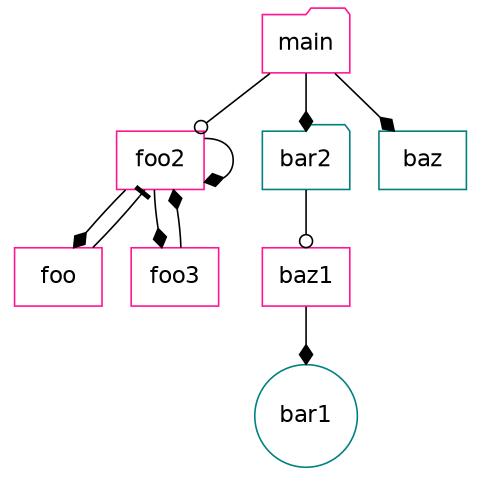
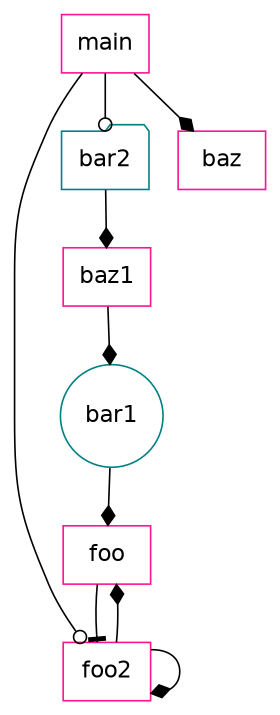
node "main": shape folder -> box
edge "main" -> "bar2": arrowhead diamond -> odot
node "baz": color teal -> deeppink
edge "bar2" -> "baz1": arrowhead odot -> diamond
node "foo3": removed
edge "bar1" -> "foo": added
